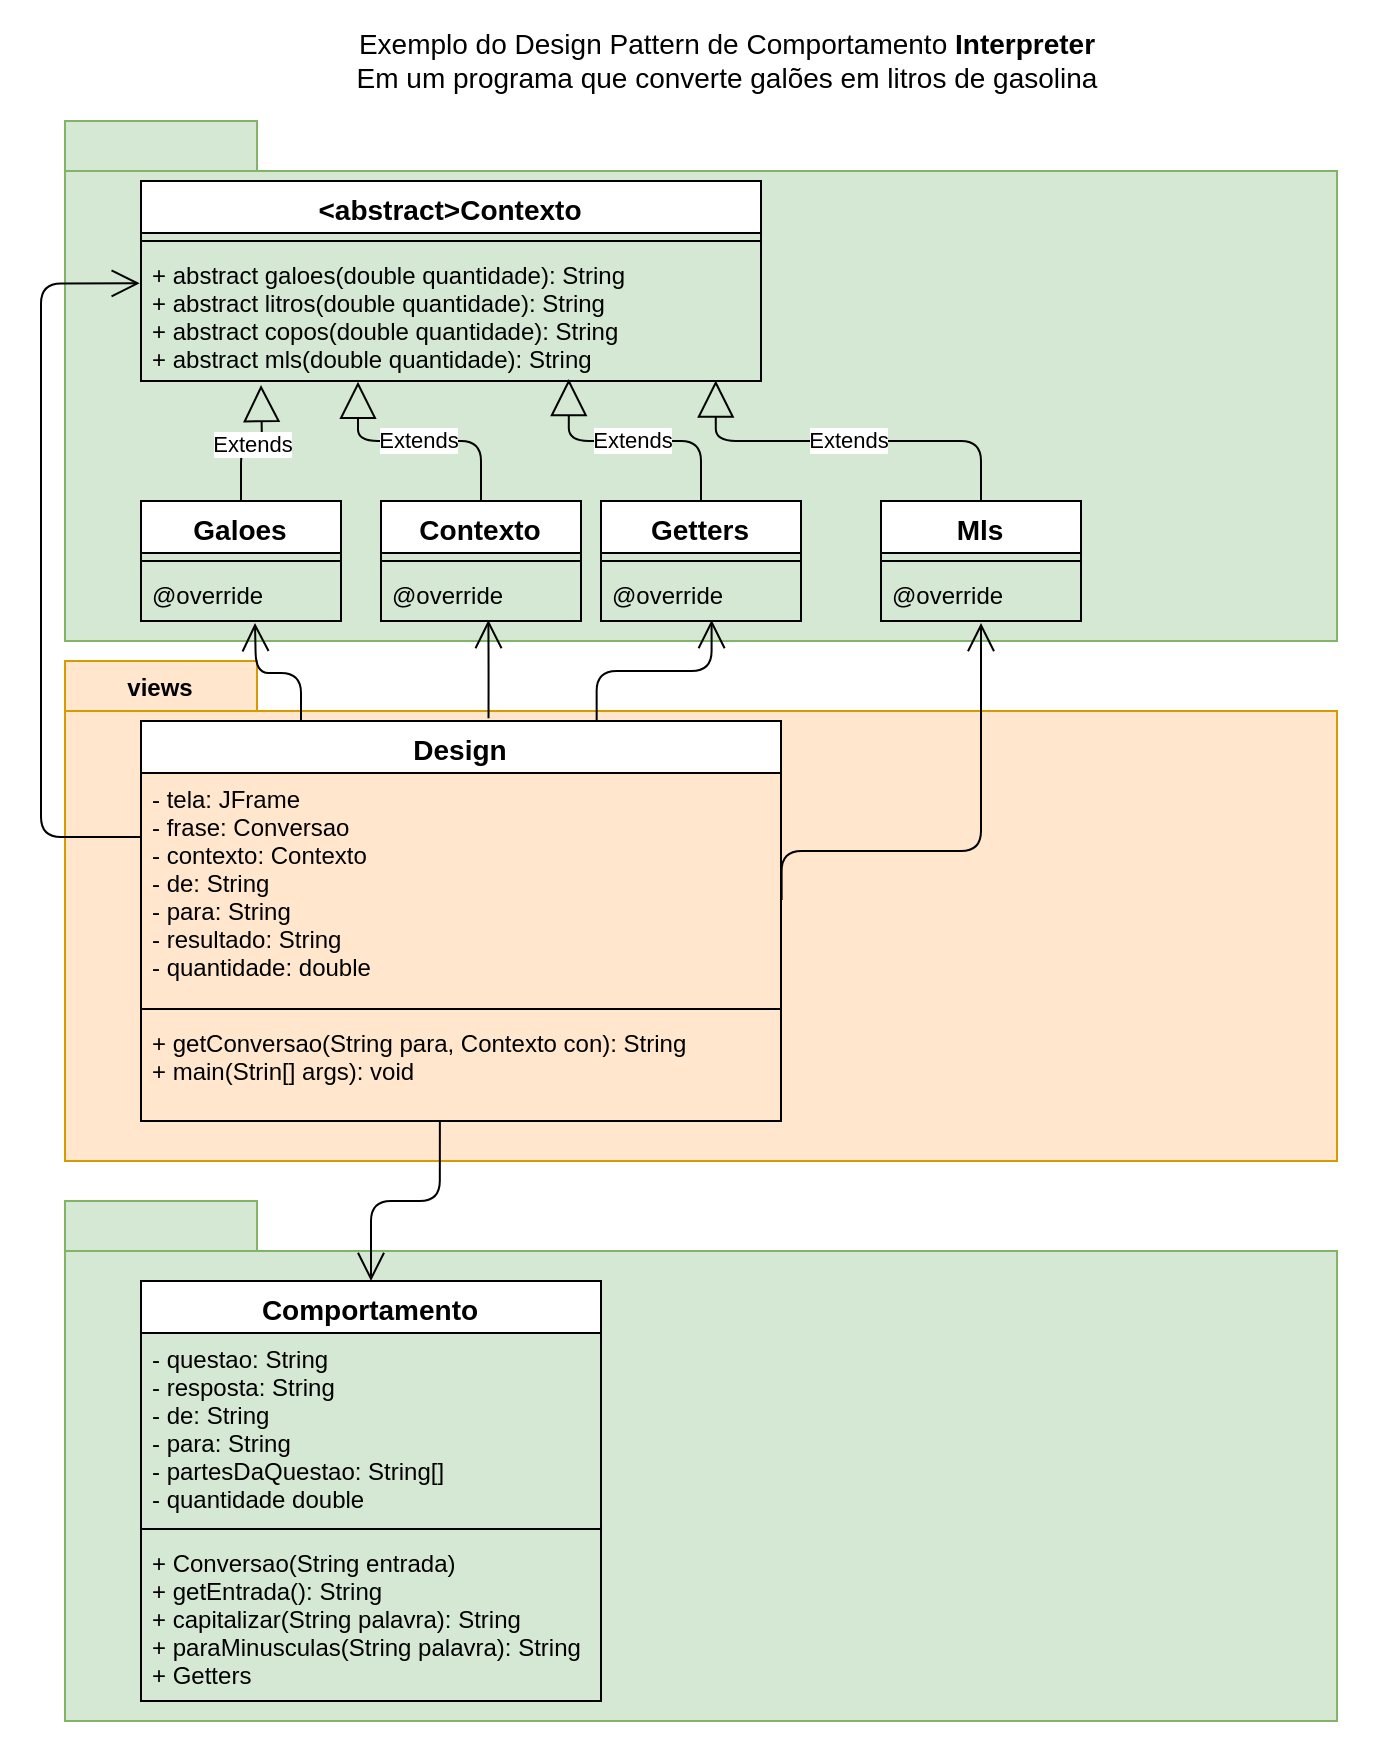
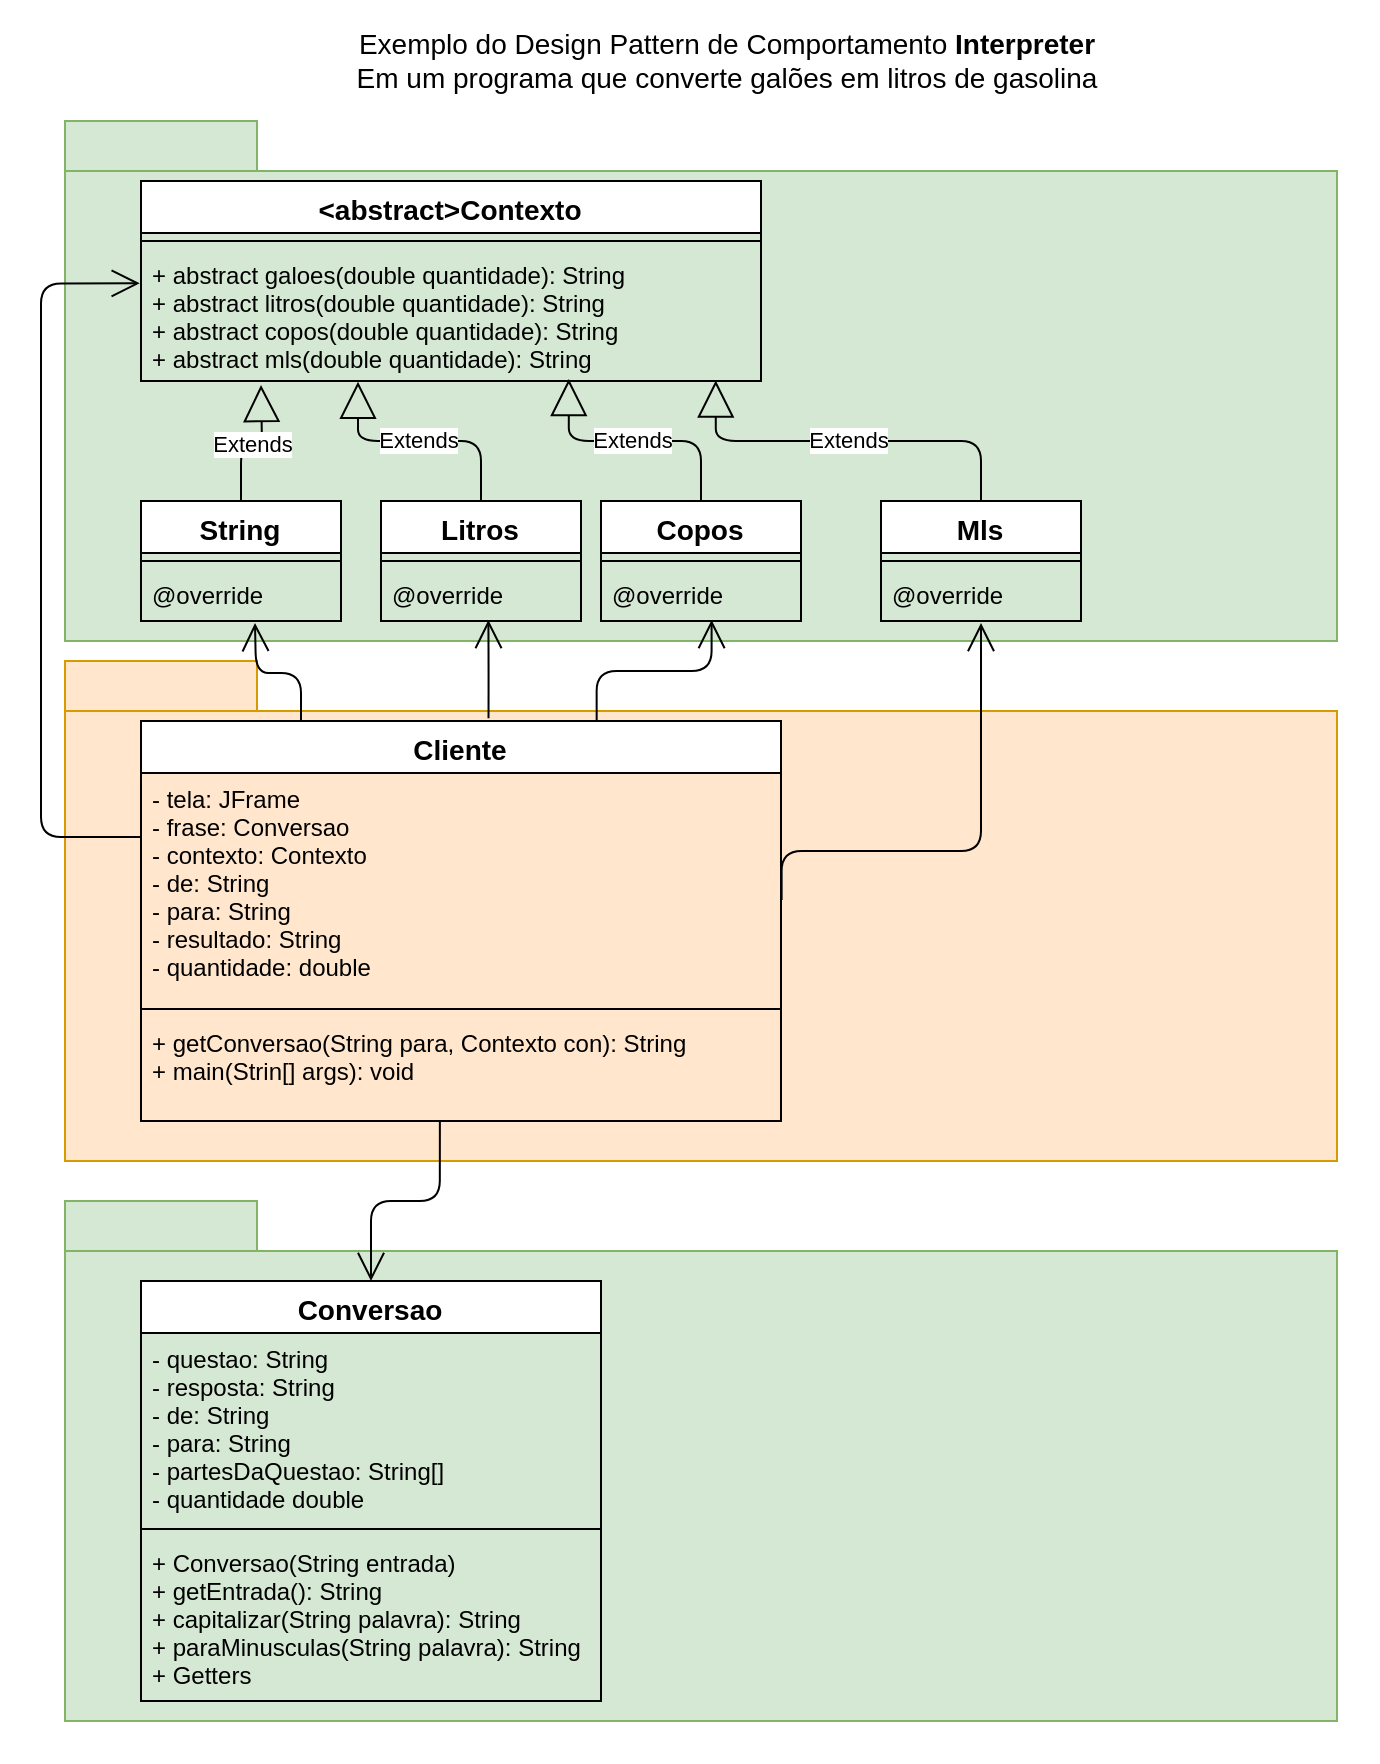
node "Galoes": label "Galoes" -> "String"
node "Contexto": label "Contexto" -> "Litros"
node "Getters": label "Getters" -> "Copos"
node "views": removed
node "Design": label "Design" -> "Cliente"
node "Comportamento": label "Comportamento" -> "Conversao"
